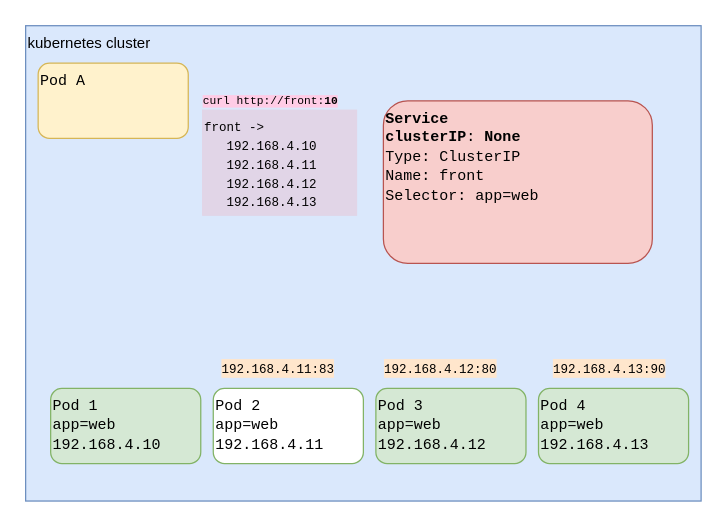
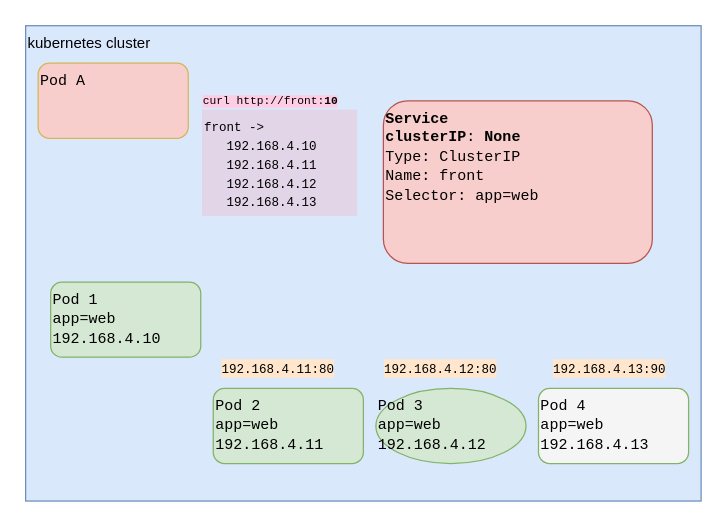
node "Pod A": fillcolor #fff2cc -> #f8cecc
node "192.168.4.11:83": label "192.168.4.11:83" -> "192.168.4.11:80"
node "Pod 1 app=web 192.168.4.10": moved (126, 426) -> (126, 319)
node "Pod 2 app=web192.168.4.11": fillcolor #ffffff -> #d5e8d4
node "Pod 3 app=web192.168.4.12": shape rounded rectangle -> ellipse
node "Pod 4 app=web192.168.4.13": fillcolor #d5e8d4 -> #f5f5f5
